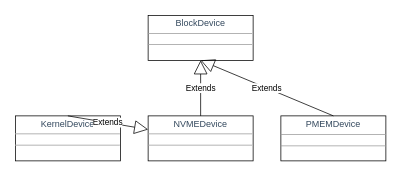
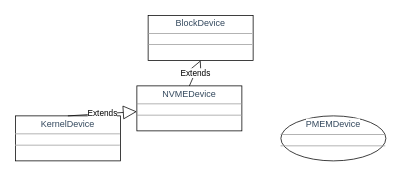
edge "PMEMDevice" -> "BlockDevice": removed, label "Extends"
node "NVMEDevice": moved (201, 138) -> (189, 108)
node "PMEMDevice": shape rectangle -> ellipse
